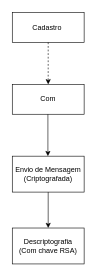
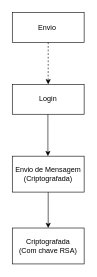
node "Cadastro": label "Cadastro" -> "Envio"
node "Com": label "Com" -> "Login"
node "Descriptografia (Com chave RSA)": label "Descriptografia (Com chave RSA)" -> "Criptografada (Com chave RSA)"
